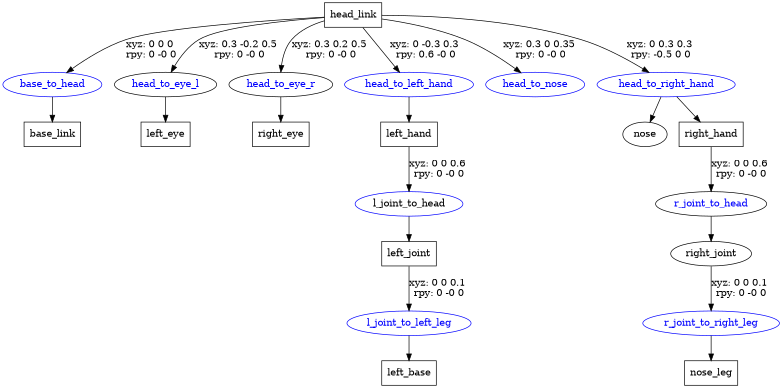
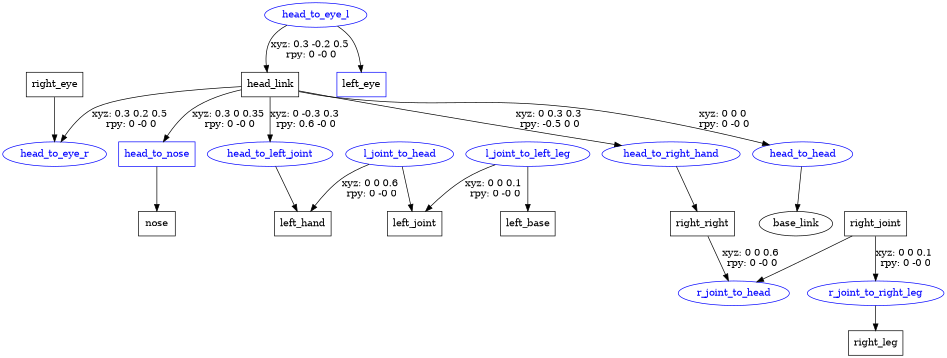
edge "head_link" -> "head_to_eye_l": reversed
node "base_to_head": label "base_to_head" -> "head_to_head"
node "head_to_eye_l": color black -> blue
node "head_to_eye_r": color black -> blue
node "head_to_left_hand": label "head_to_left_hand" -> "head_to_left_joint"
node "head_to_nose": shape ellipse -> box
edge "head_to_eye_r" -> "right_eye": reversed
edge "head_to_right_hand" -> "nose": now "head_to_nose" -> "nose"
node "base_link": shape box -> ellipse
node "left_eye": color black -> blue
node "nose": shape ellipse -> box
node "right_hand": label "right_hand" -> "right_right"
edge "left_hand" -> "l_joint_to_head": reversed
node "l_joint_to_head": fontcolor black -> blue
node "r_joint_to_head": color black -> blue
edge "r_joint_to_head" -> "right_joint": reversed
node "right_joint": shape ellipse -> box
edge "left_joint" -> "l_joint_to_left_leg": reversed
node "nose_leg": label "nose_leg" -> "right_leg"
